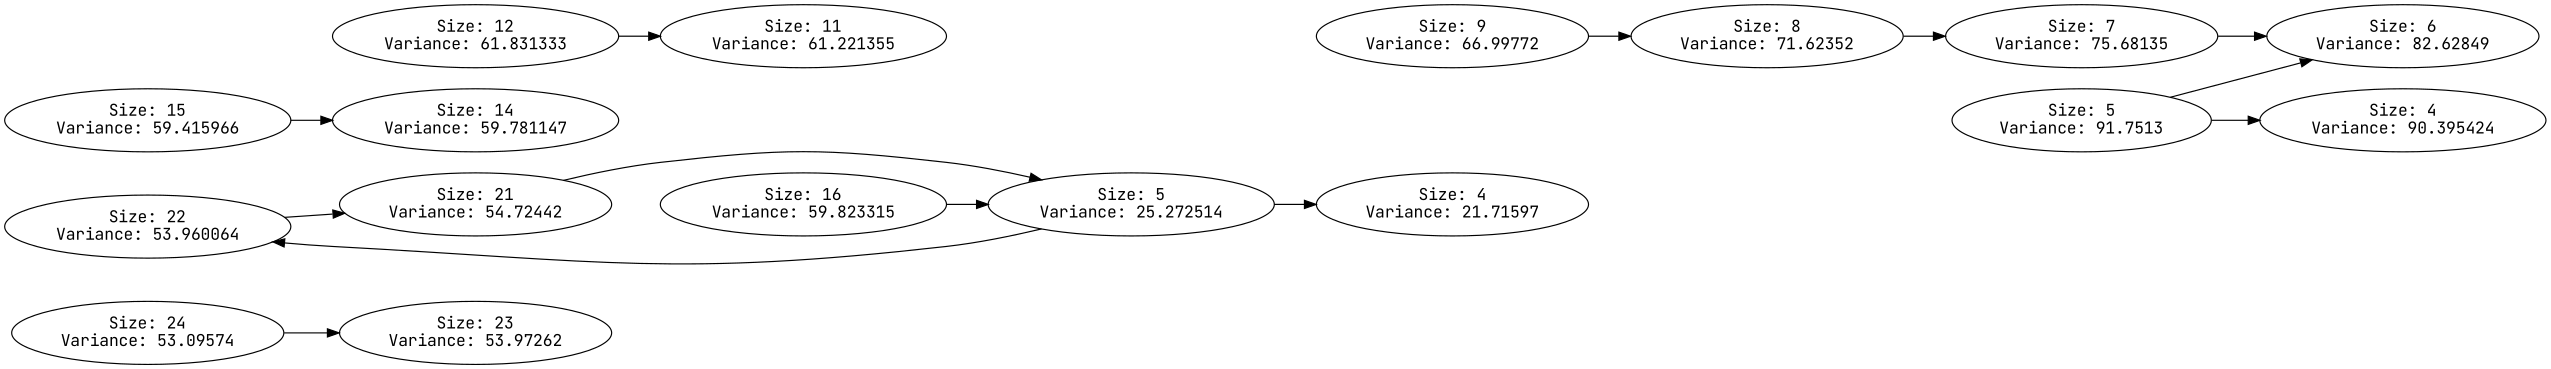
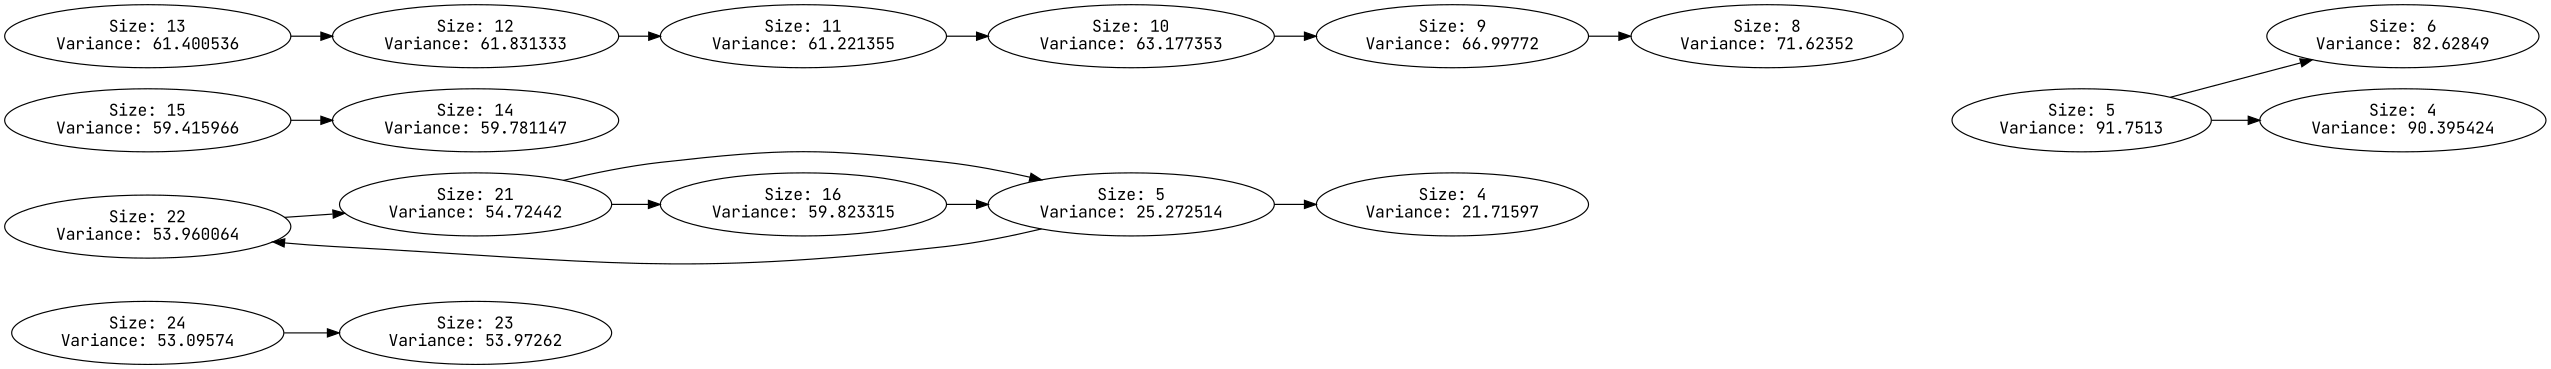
node "Size: 13 Variance: 61.400536": added
node "Size: 10 Variance: 63.177353": added
node "Size: 7 Variance: 75.68135": removed
edge "Size: 21 Variance: 54.72442" -> "Size: 16 Variance: 59.823315": added
